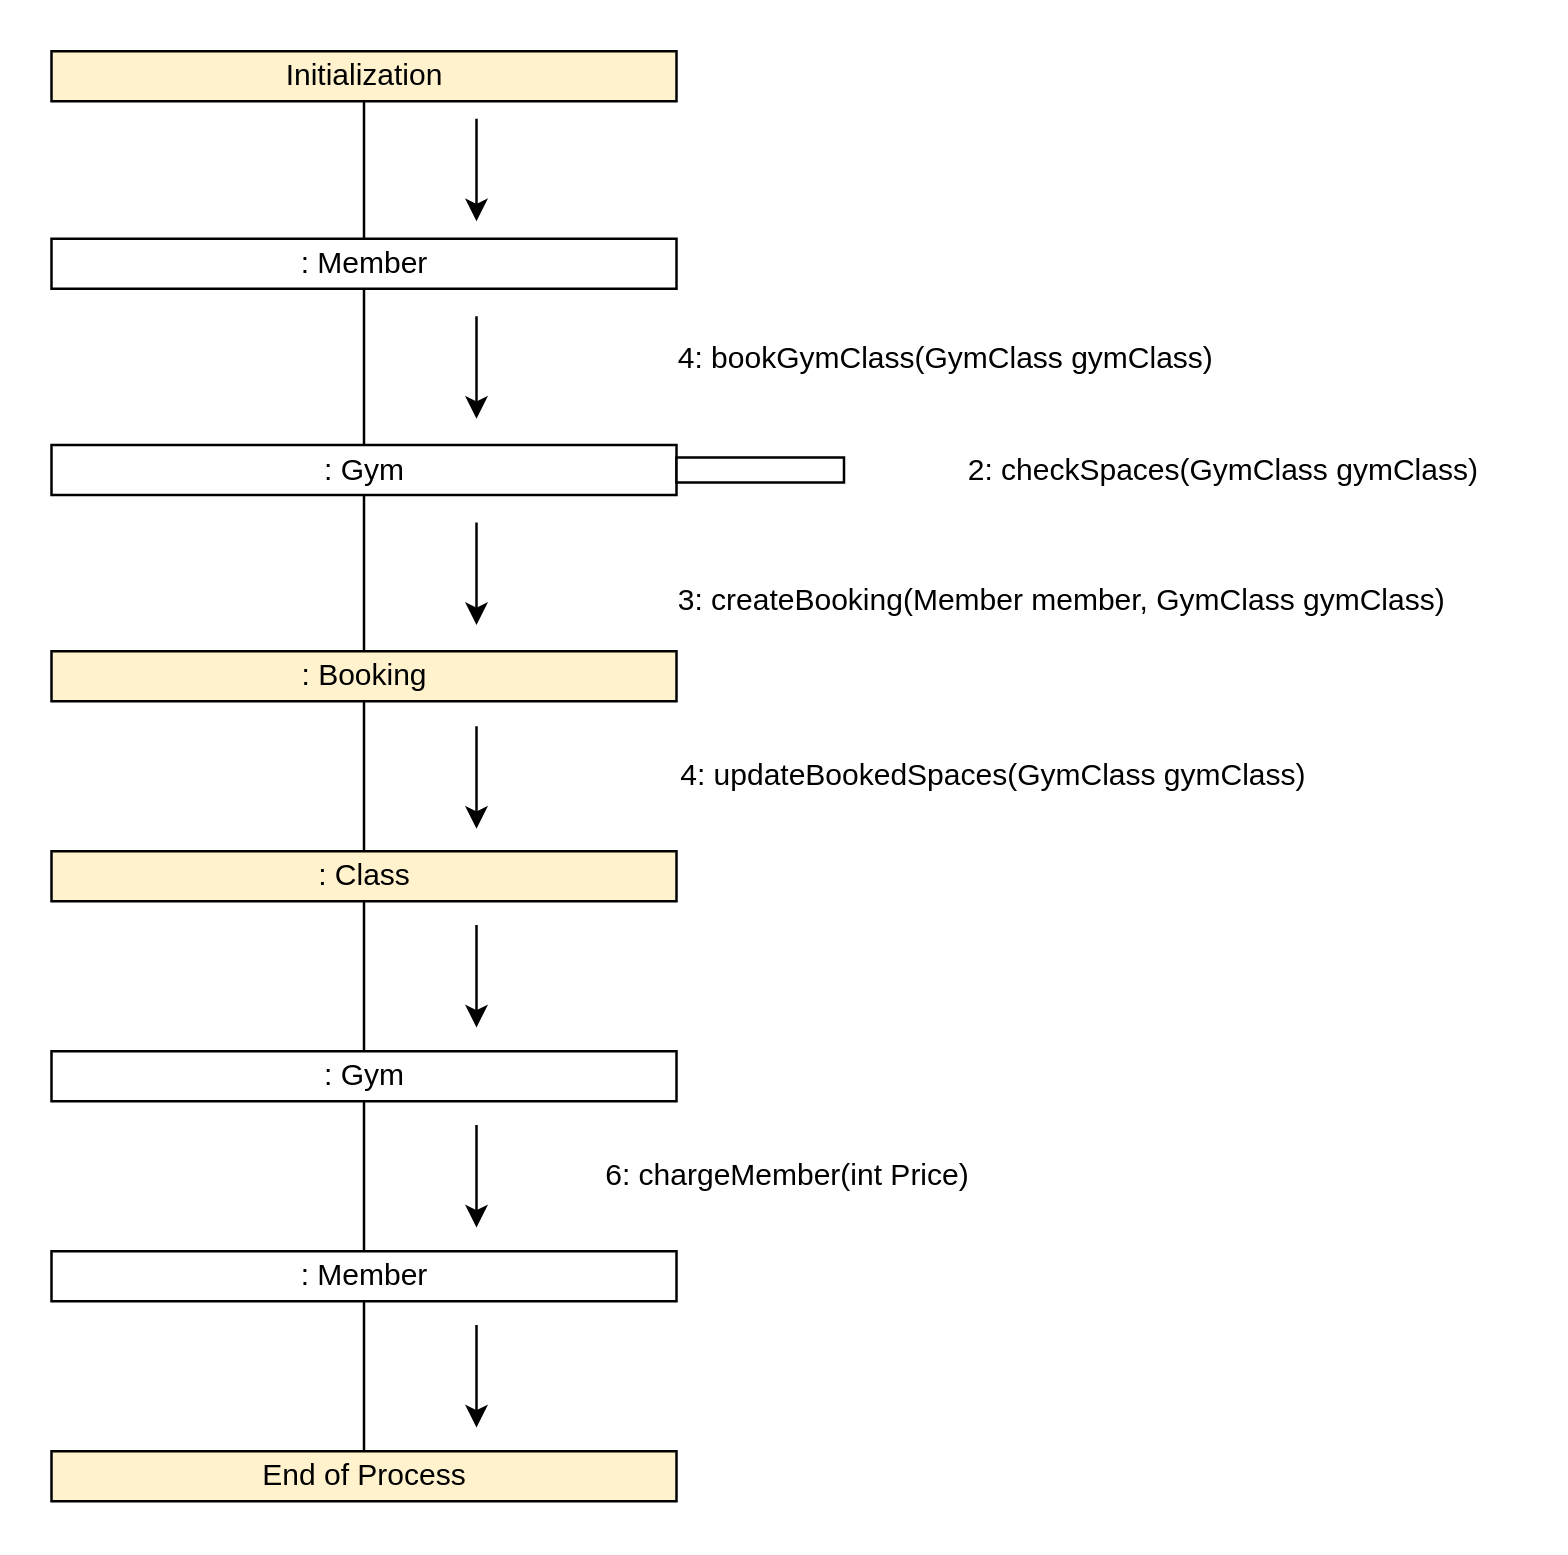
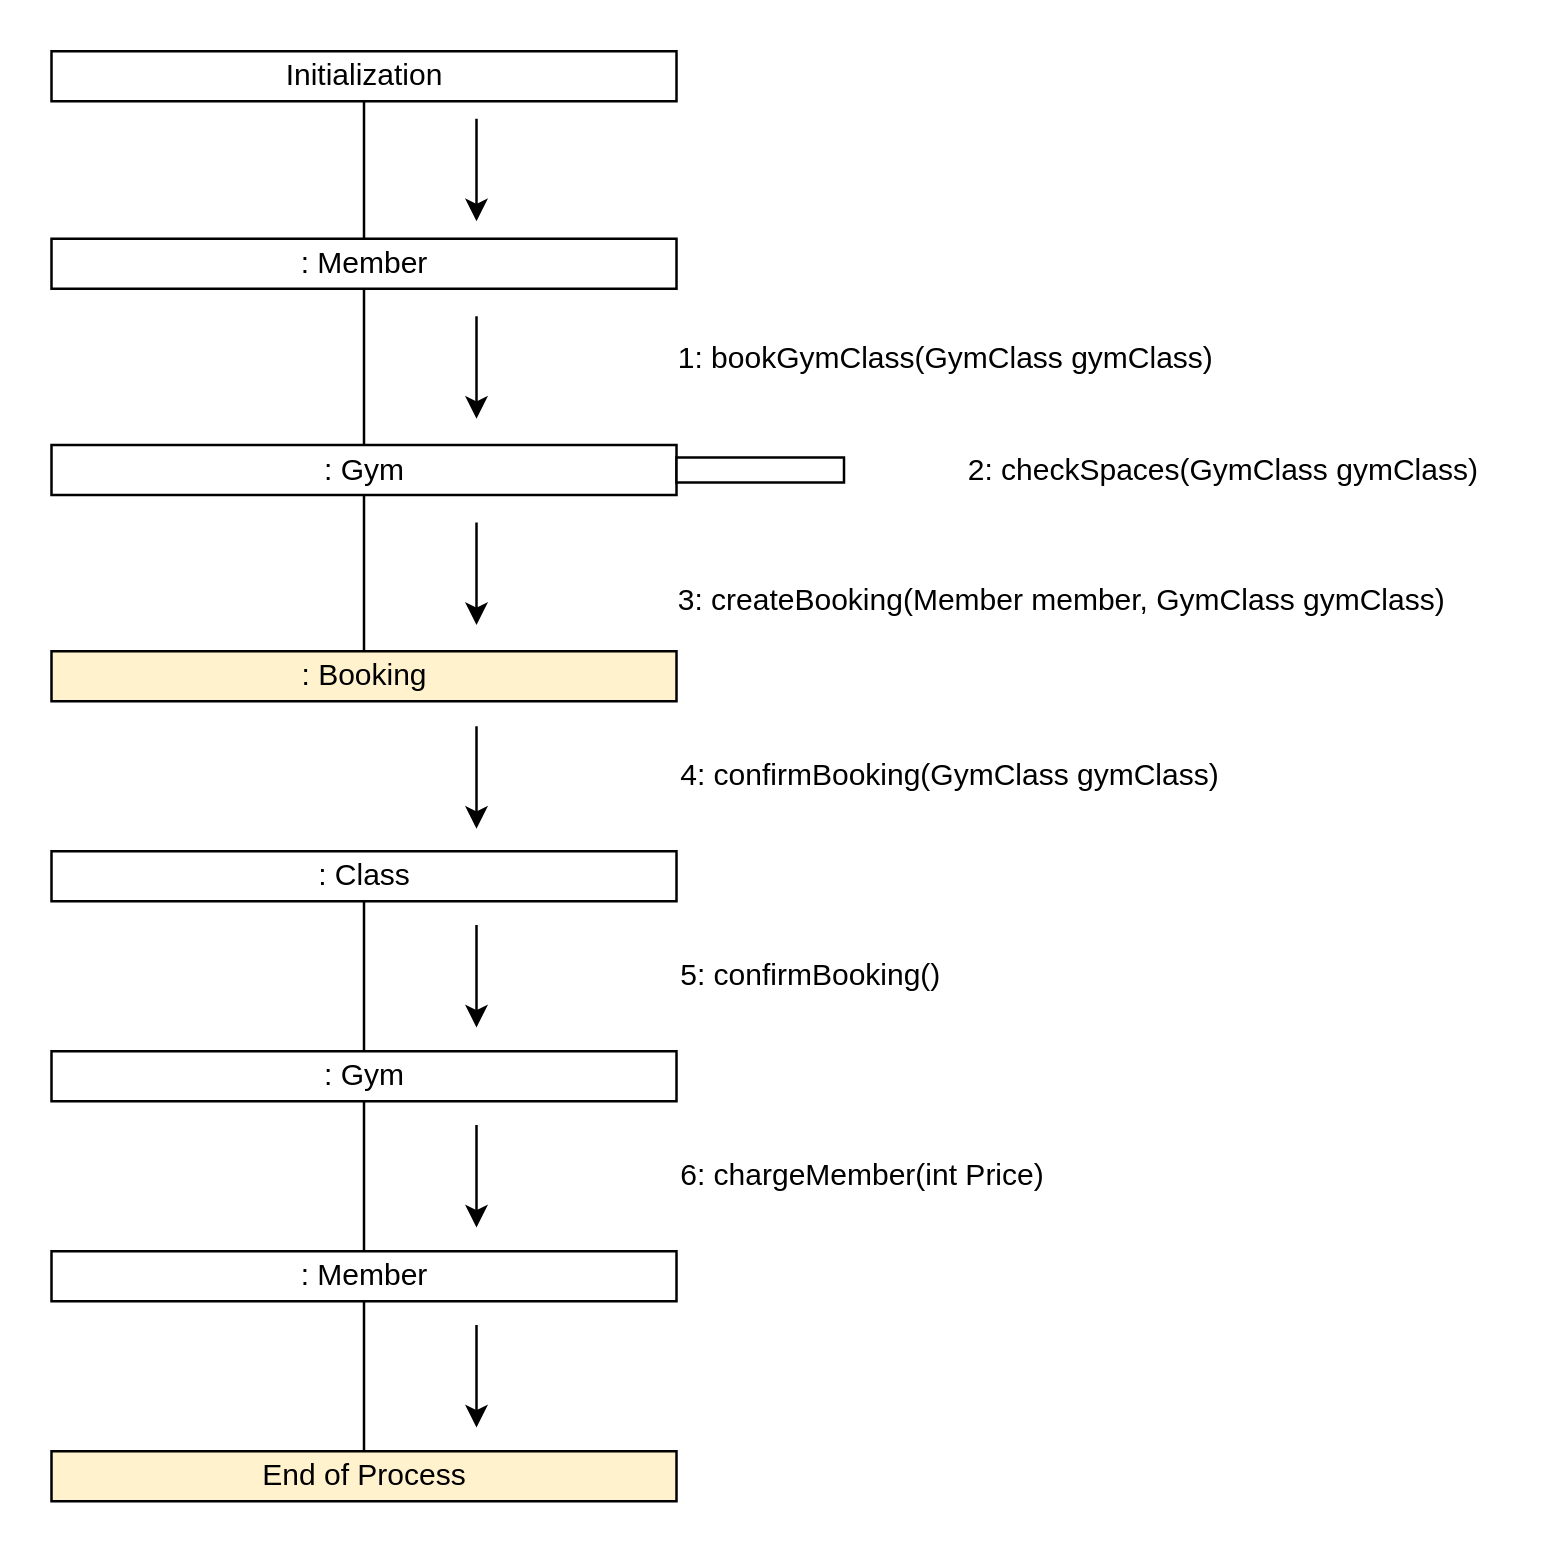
node "Initialization": fillcolor #fff2cc -> #ffffff
node "4: bookGymClass(GymClass gymClass)": label "4: bookGymClass(GymClass gymClass)" -> "1: bookGymClass(GymClass gymClass)"
edge ": Booking" -- ": Class": removed
node "4: updateBookedSpaces(GymClass gymClass)": label "4: updateBookedSpaces(GymClass gymClass)" -> "4: confirmBooking(GymClass gymClass)"
node ": Class": fillcolor #fff2cc -> #ffffff
node "5: confirmBooking()": added
node "6: chargeMember(int Price)": moved (801, 1176) -> (876, 1176)
